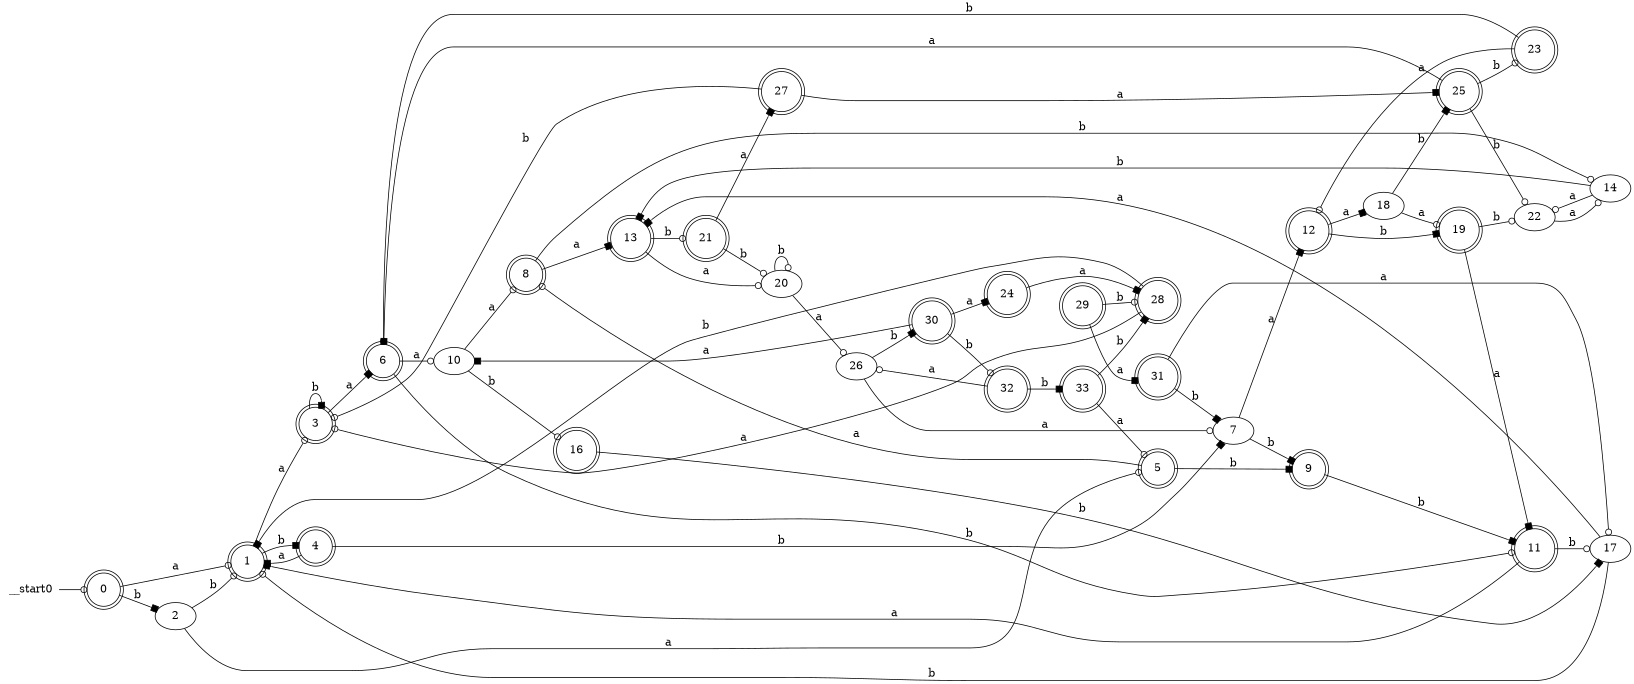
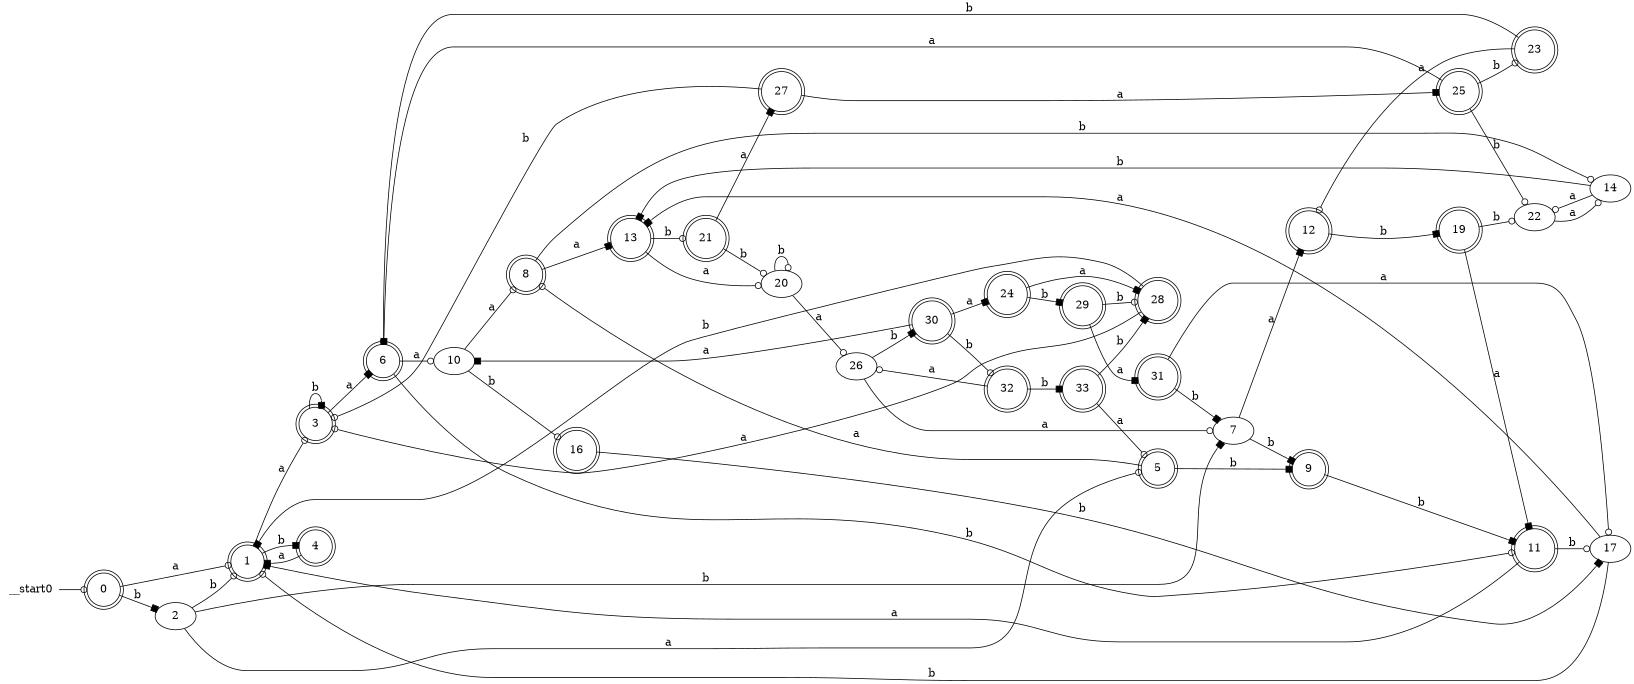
node "18": removed
edge "24" -> "29": added, label "b"
edge "4" -> "7": now "2" -> "7"
